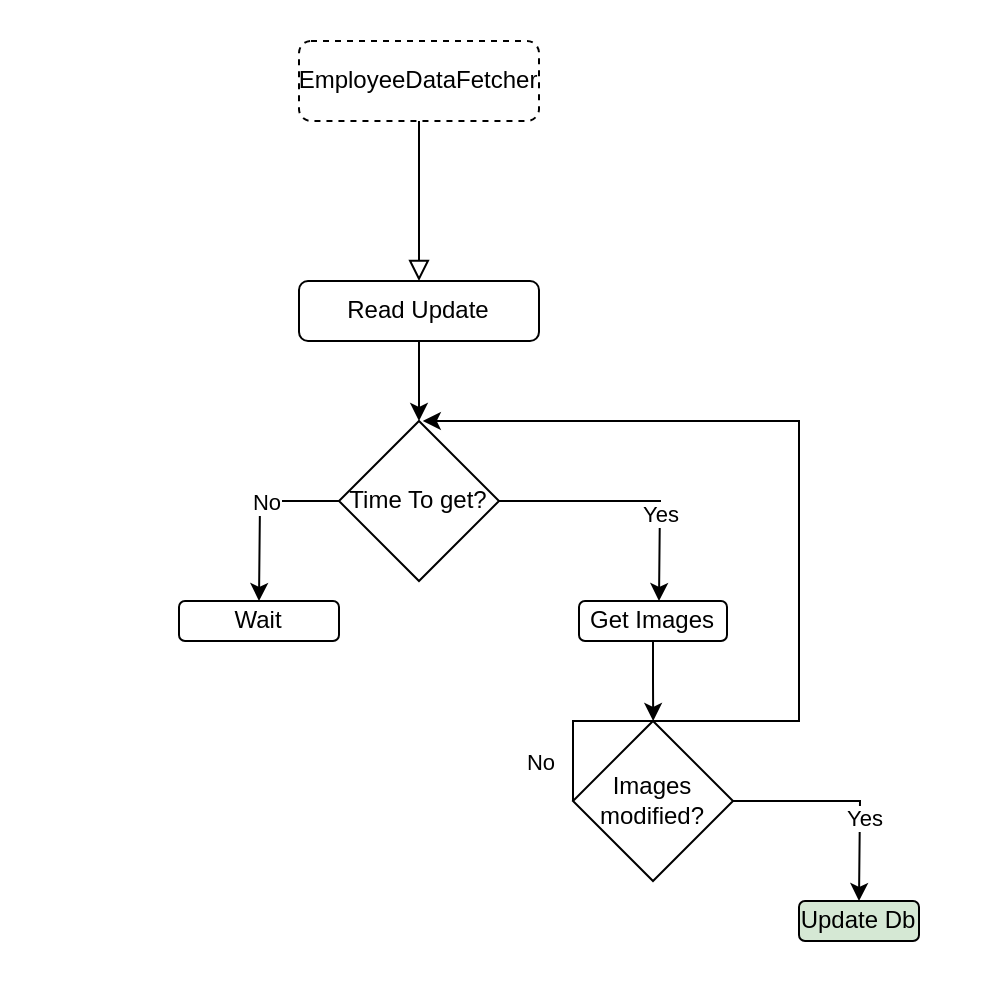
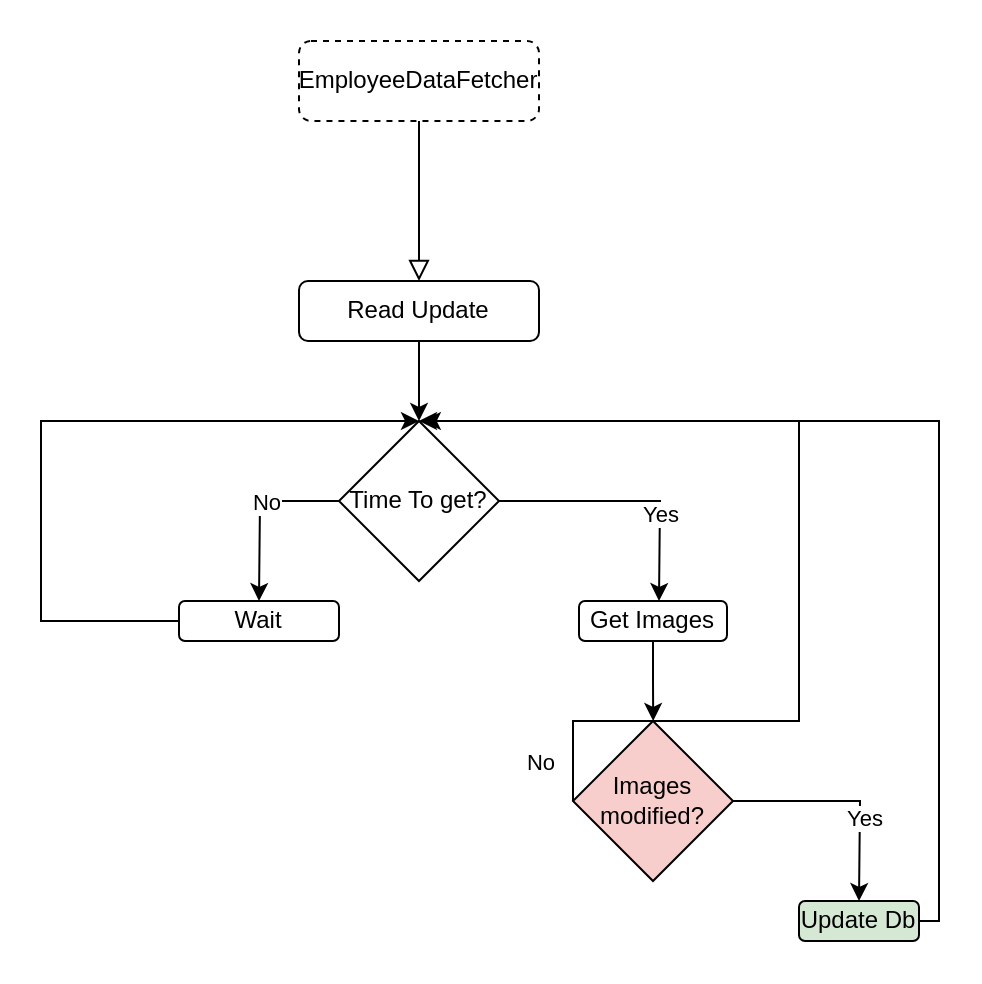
edge "Wait" -> "Time To get?": added
edge "Update Db" -> "Time To get?": added
node "Images modified?": fillcolor #ffffff -> #f8cecc
